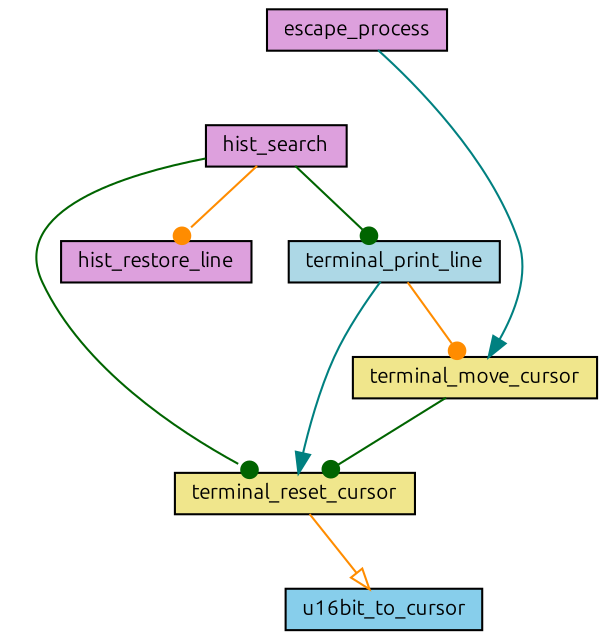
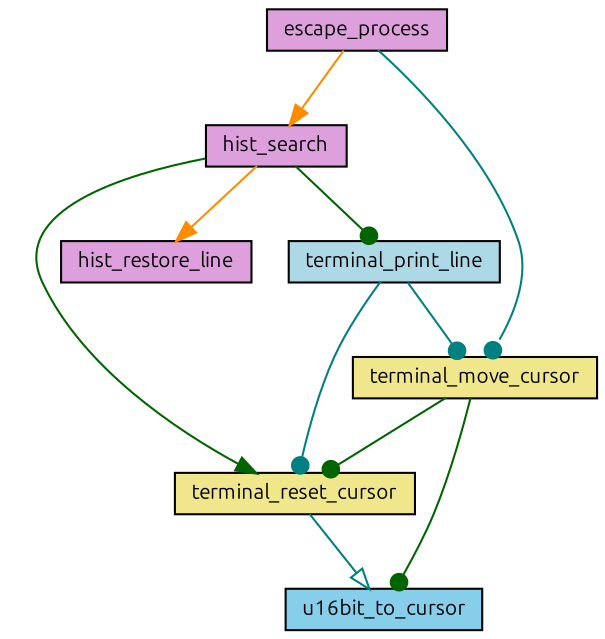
edge "escape_process" -> "hist_search": added
edge "escape_process" -> "terminal_move_cursor": arrowhead normal -> dot
edge "hist_search" -> "hist_restore_line": arrowhead dot -> normal
edge "hist_search" -> "terminal_reset_cursor": arrowhead dot -> normal
edge "terminal_print_line" -> "terminal_move_cursor": color darkorange -> teal
edge "terminal_print_line" -> "terminal_reset_cursor": arrowhead normal -> dot
edge "terminal_move_cursor" -> "u16bit_to_cursor": added
edge "terminal_reset_cursor" -> "u16bit_to_cursor": color darkorange -> teal
